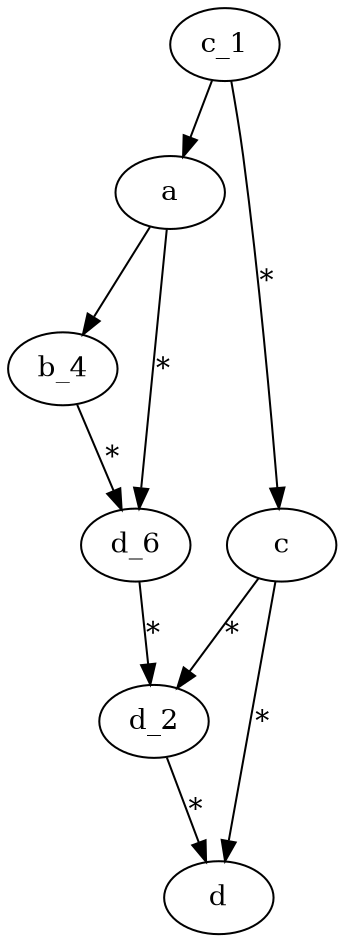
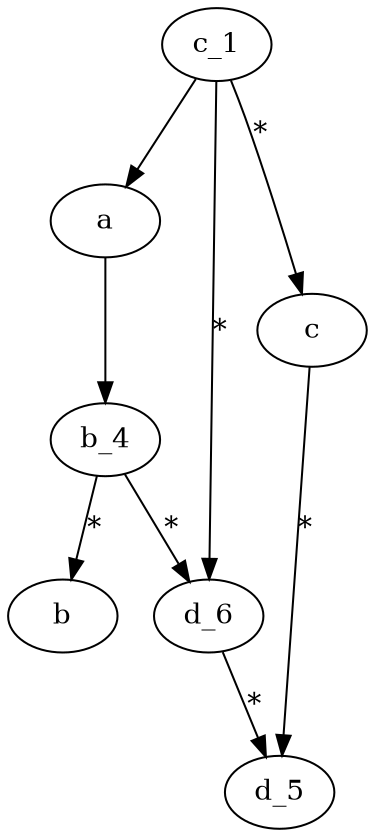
edge "a" -> "d_6": now "c_1" -> "d_6"
node "b": added
node "d_2": label "d_2" -> "d_5"
node "d": removed
